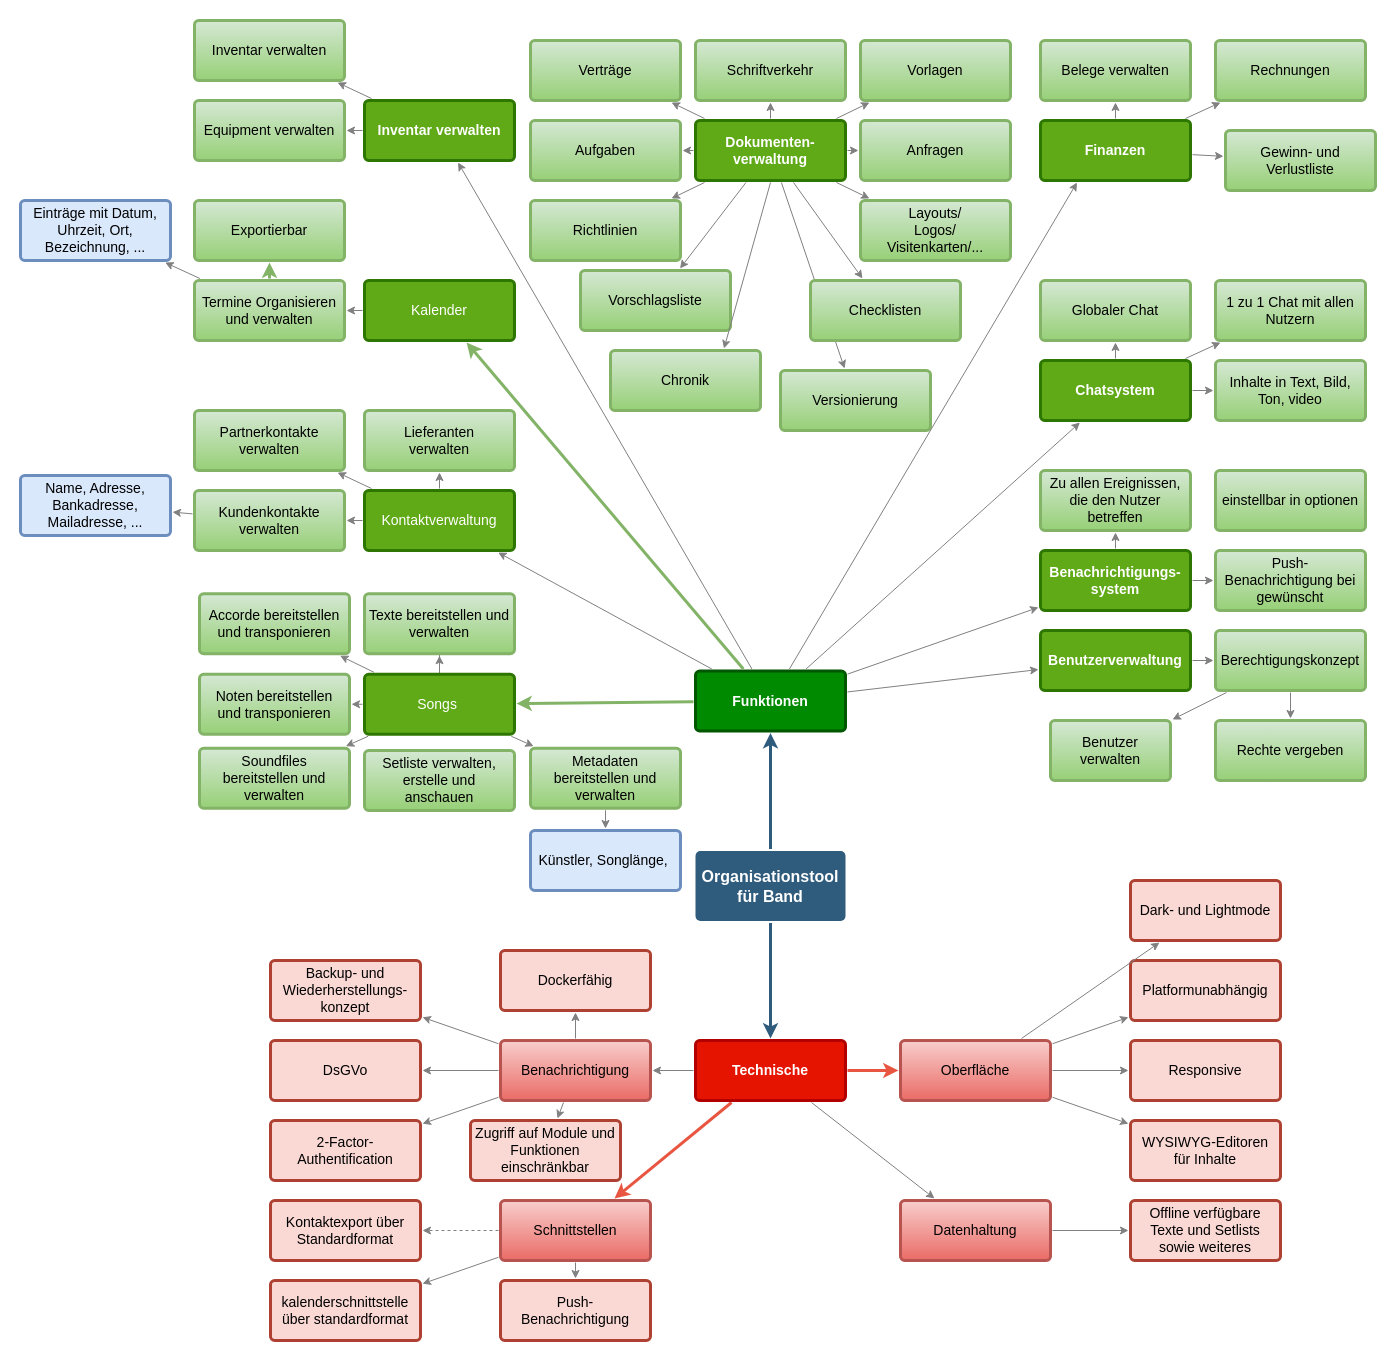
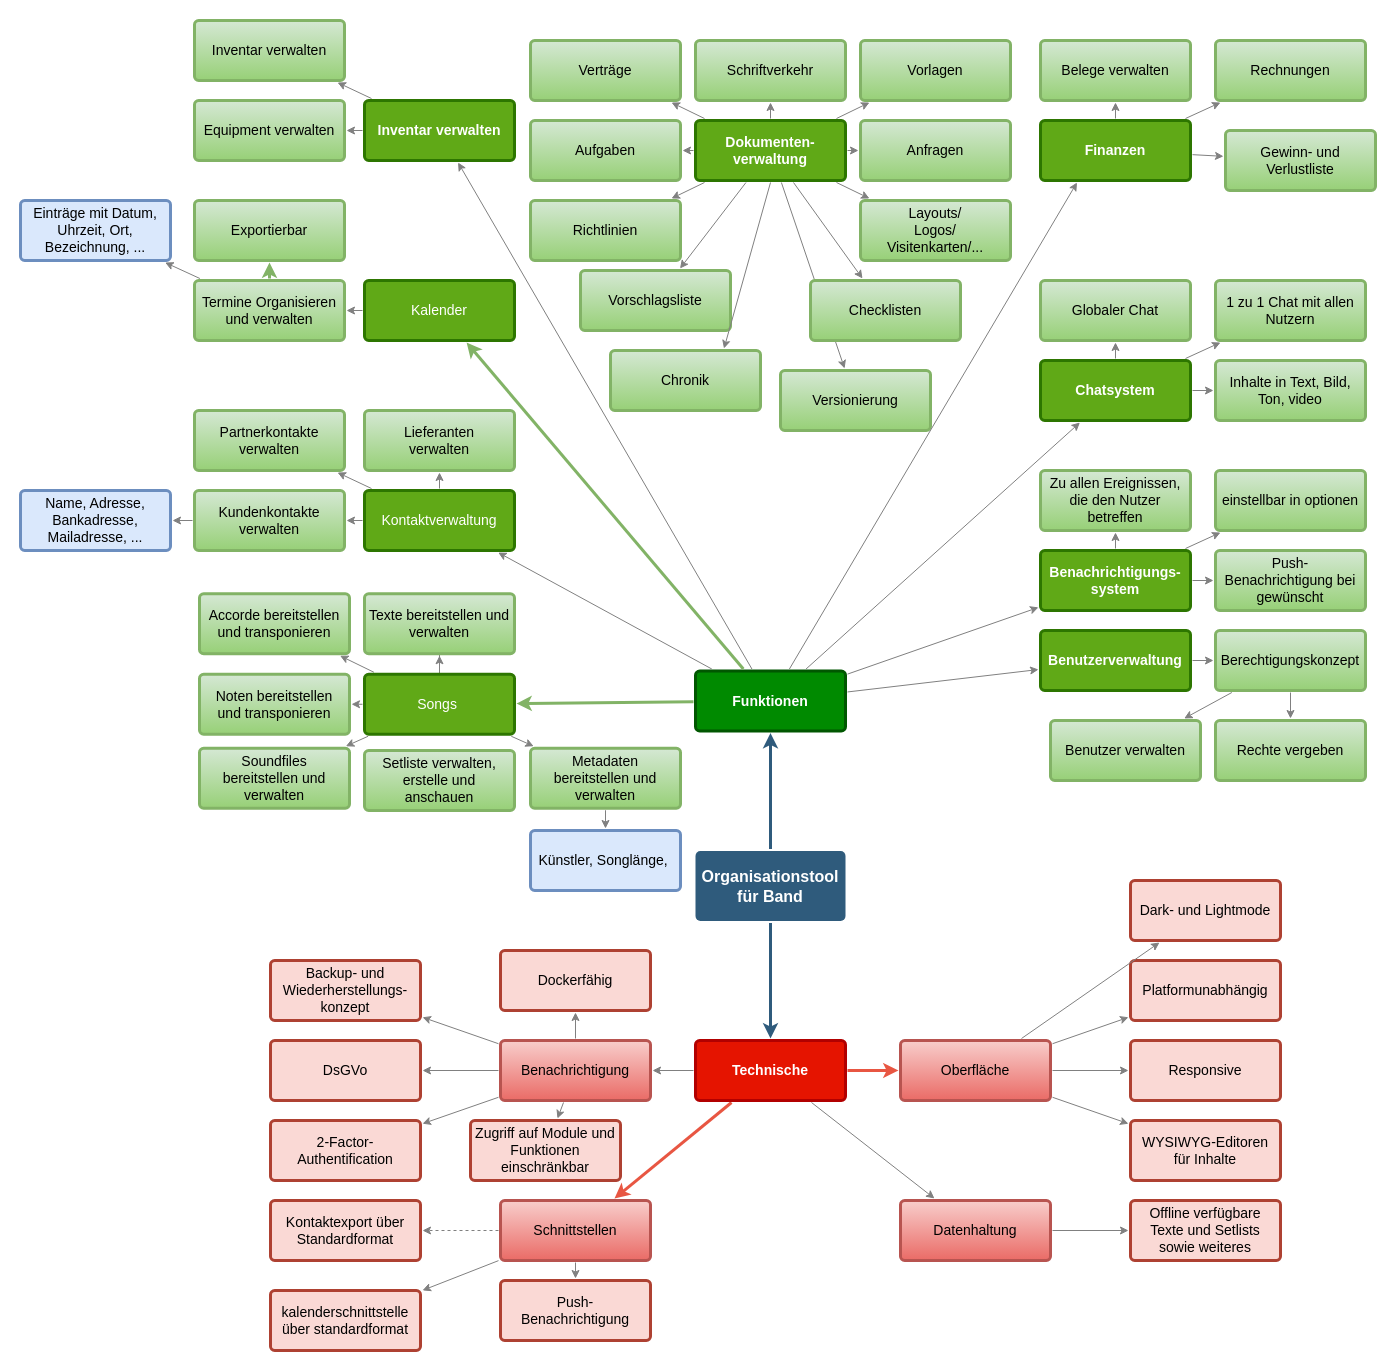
node "Name, Adresse, Bankadresse, Mailadresse, ...": moved (96, 506) -> (96, 521)
edge "Benachrichtigungs- system" -> "einstellbar in optionen": added
node "Benutzer verwalten": size 120x60 -> 150x60
node "kalenderschnittstelle über standardformat": moved (346, 1311) -> (346, 1321)
